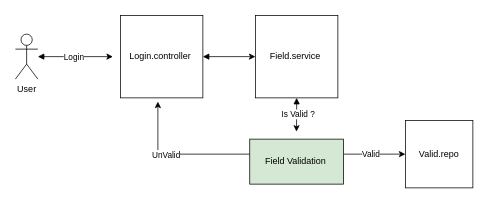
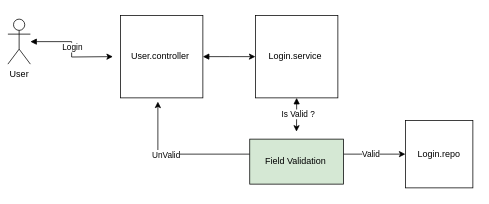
node "User": moved (27, 57) -> (19, 42)
node "Login.controller": label "Login.controller" -> "User.controller"
node "Field.service": label "Field.service" -> "Login.service"
node "Valid.repo": label "Valid.repo" -> "Login.repo"
